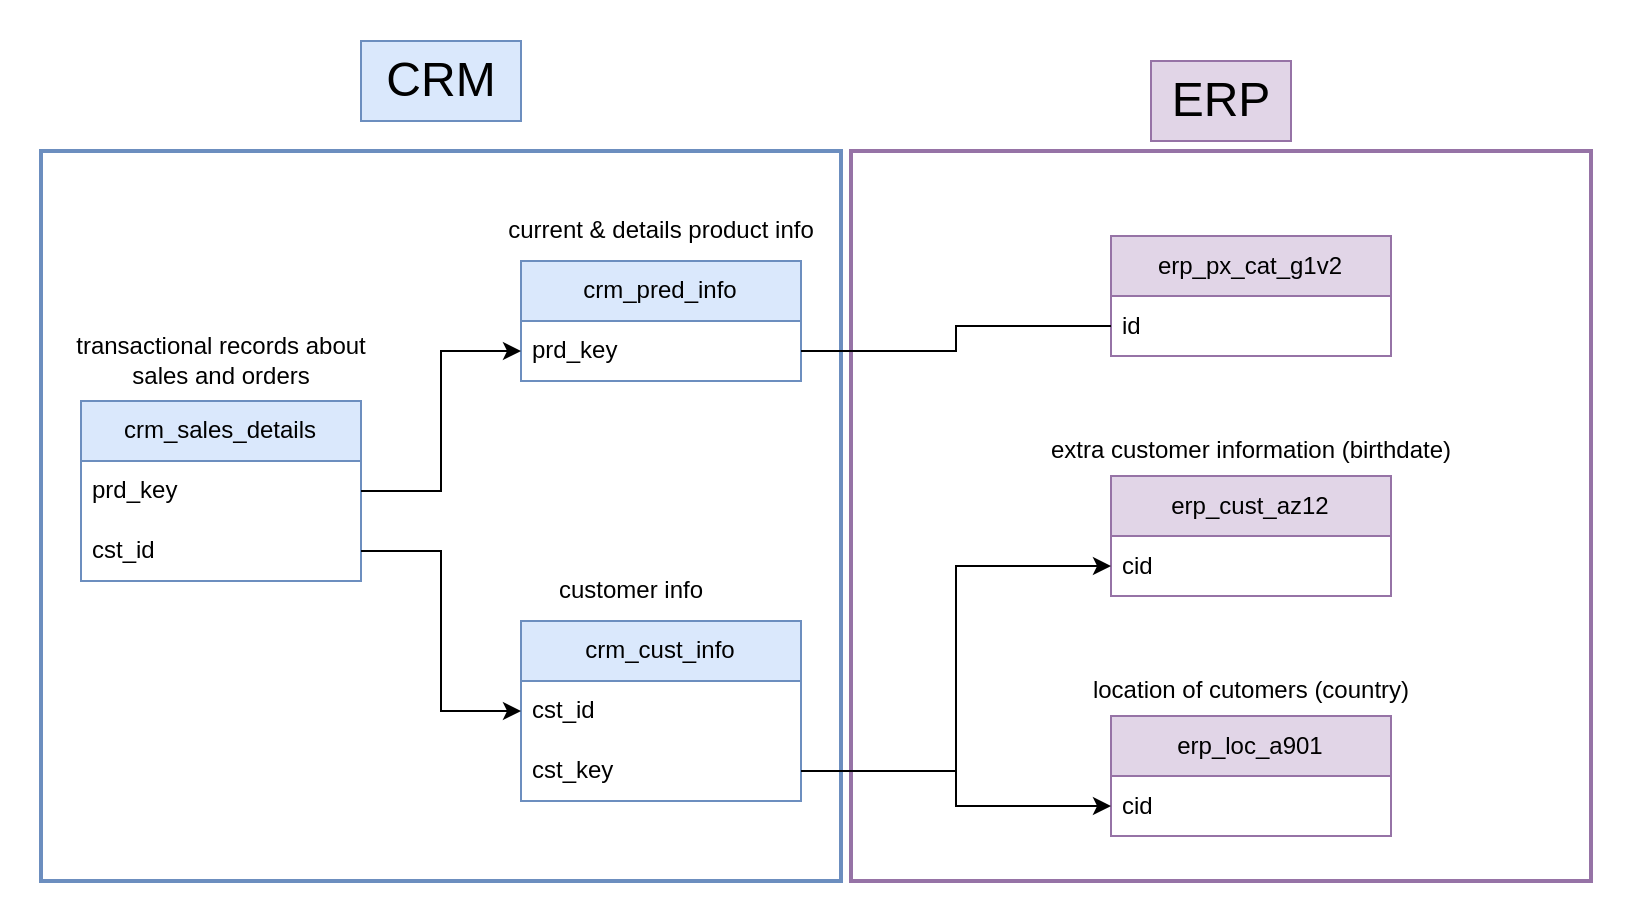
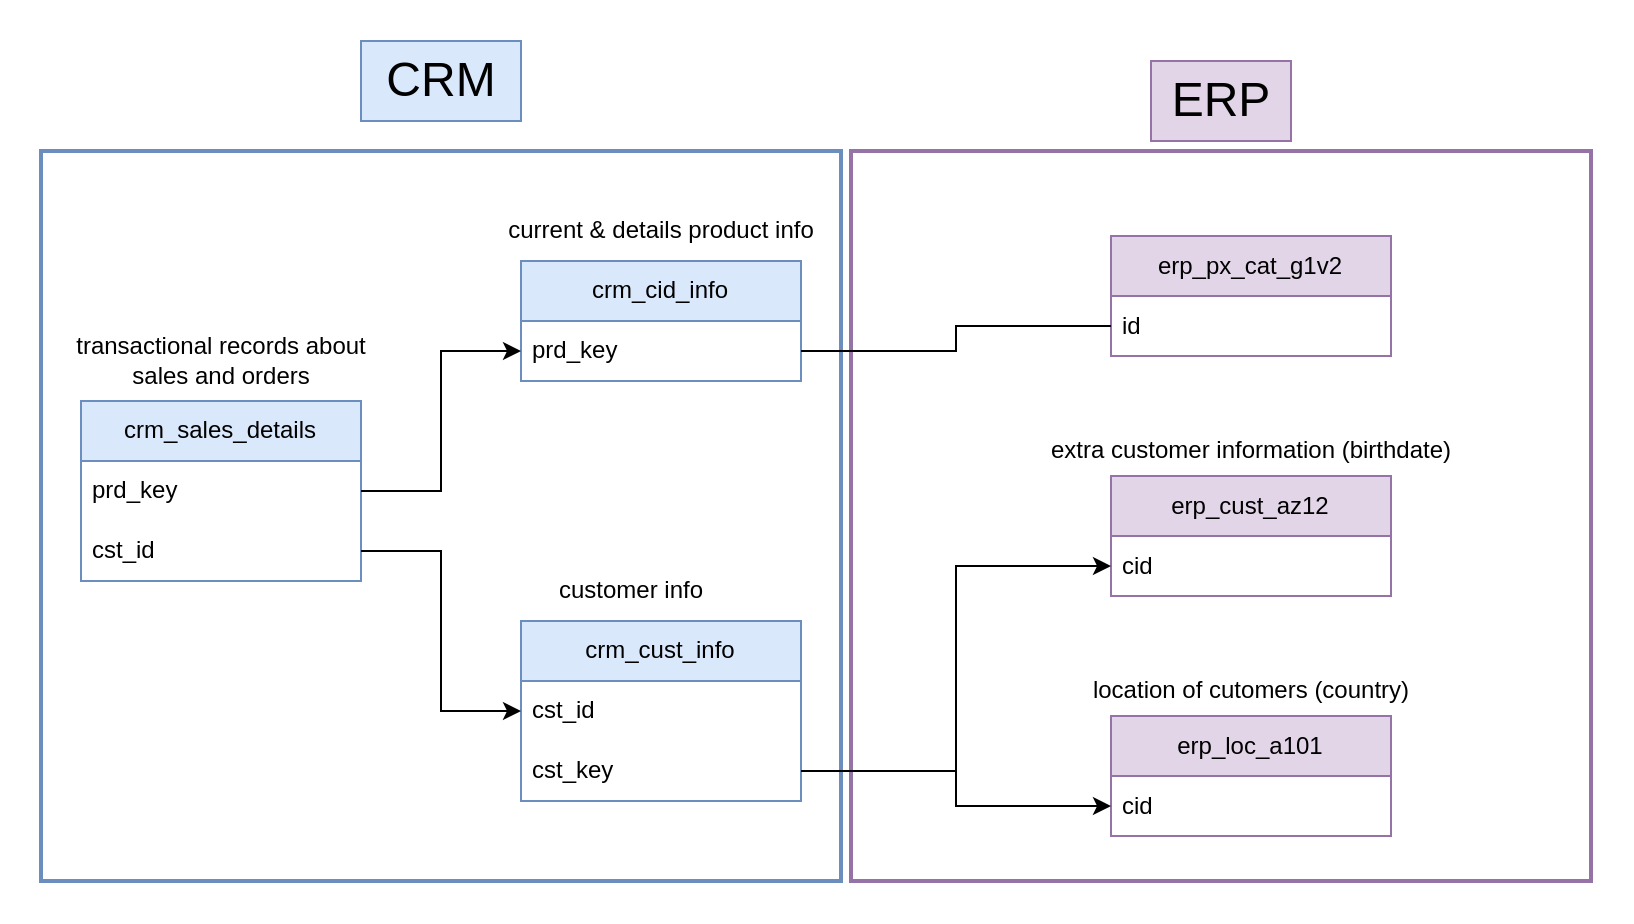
node "crm_pred_info": label "crm_pred_info" -> "crm_cid_info"
node "erp_loc_a901": label "erp_loc_a901" -> "erp_loc_a101"
